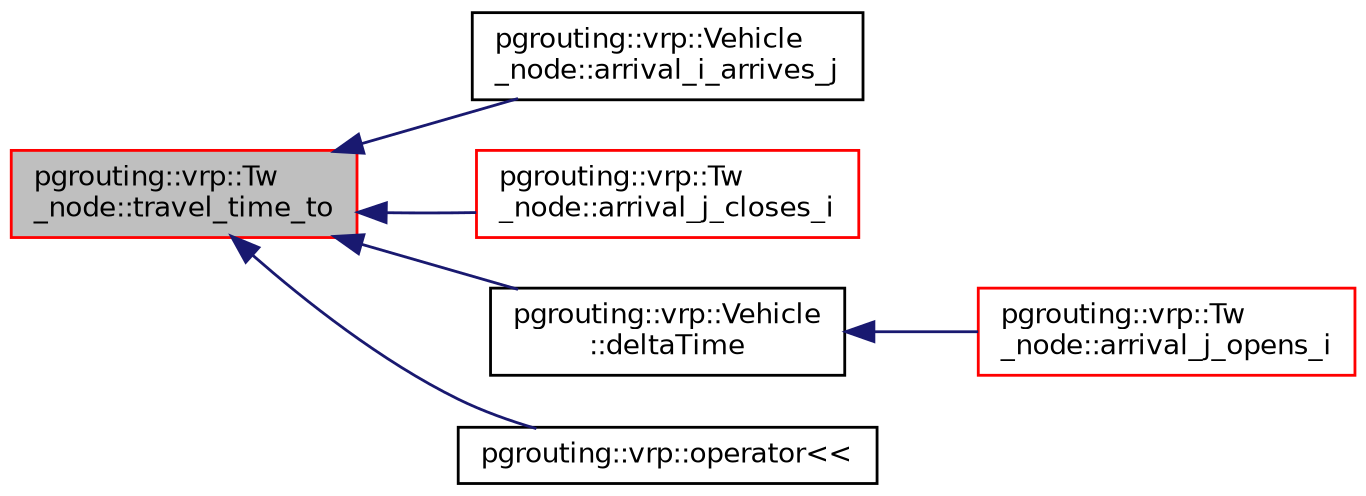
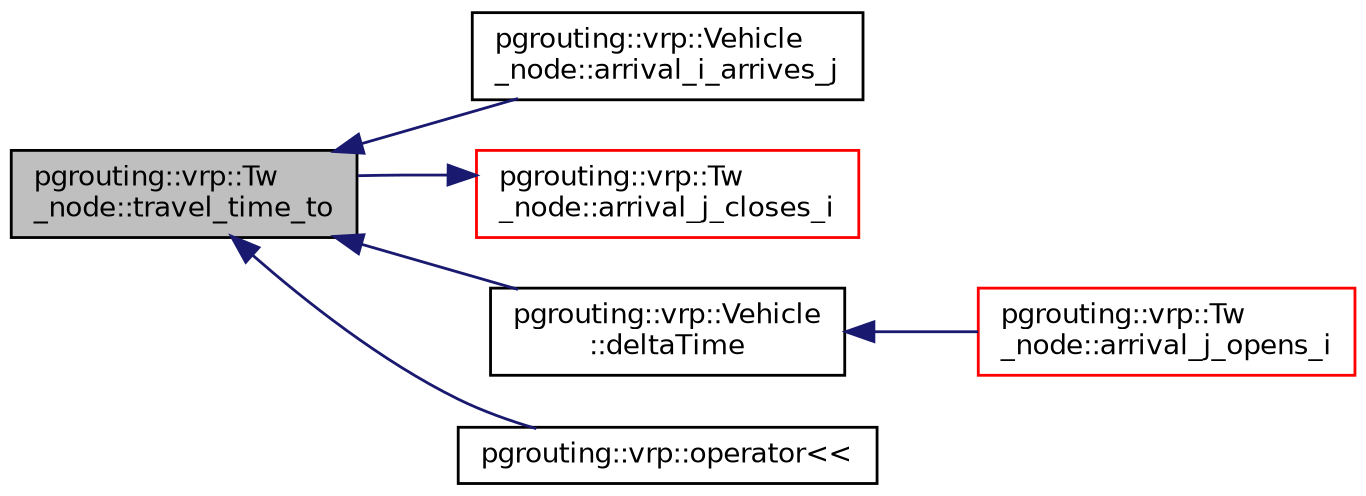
node "pgrouting::vrp::Tw _node::travel_time_to": color red -> black
edge "pgrouting::vrp::Tw _node::arrival_j_closes_i" -> "pgrouting::vrp::Tw _node::travel_time_to": reversed
